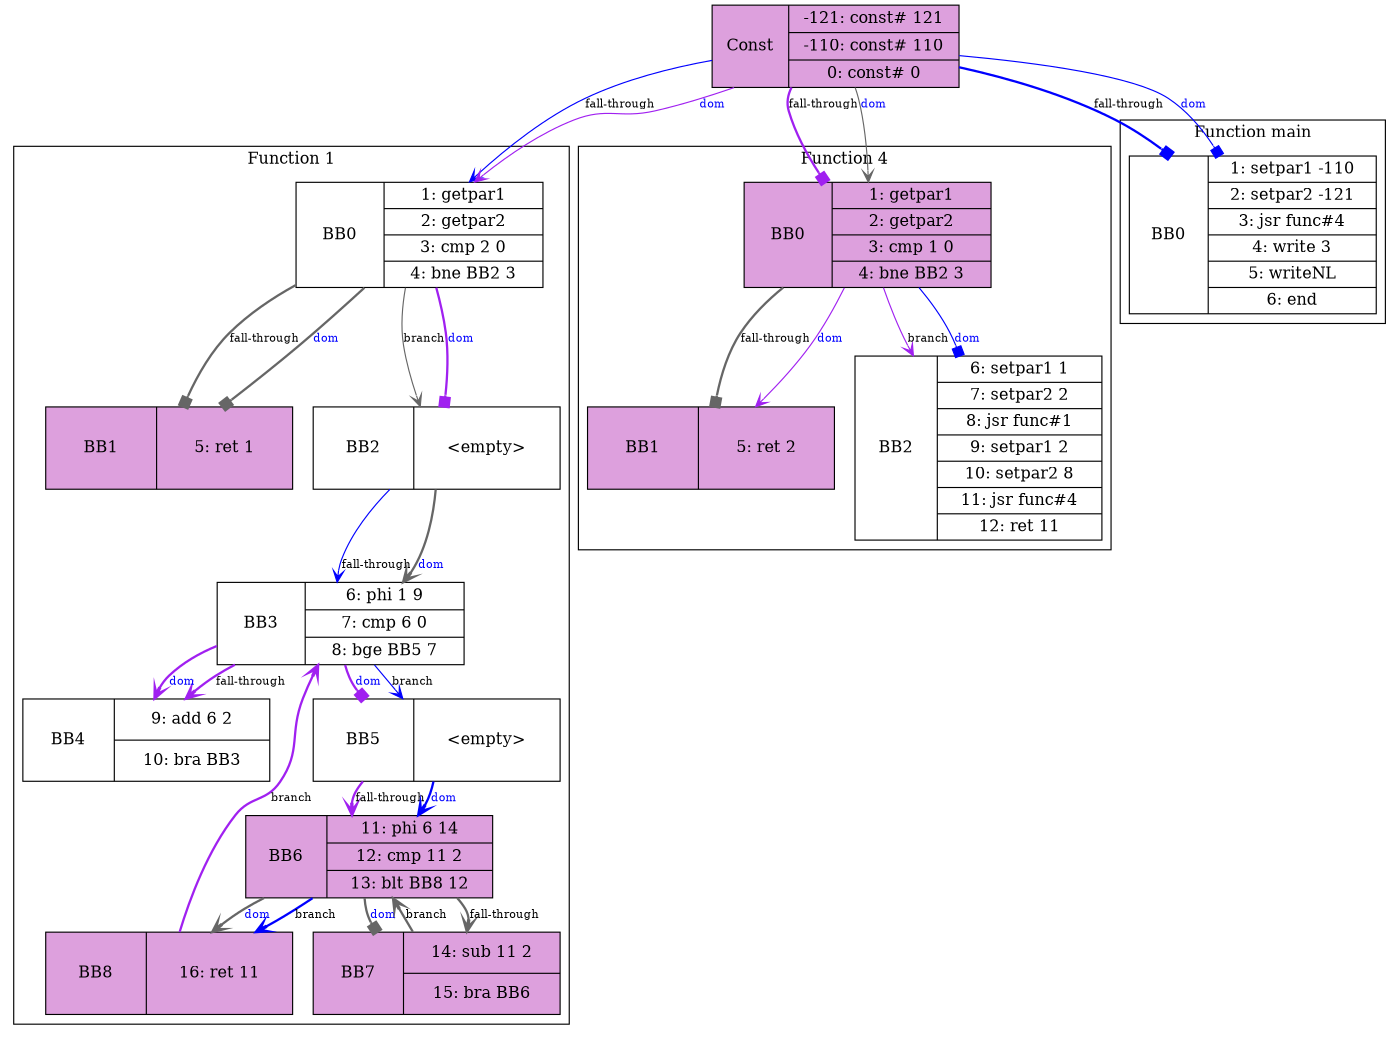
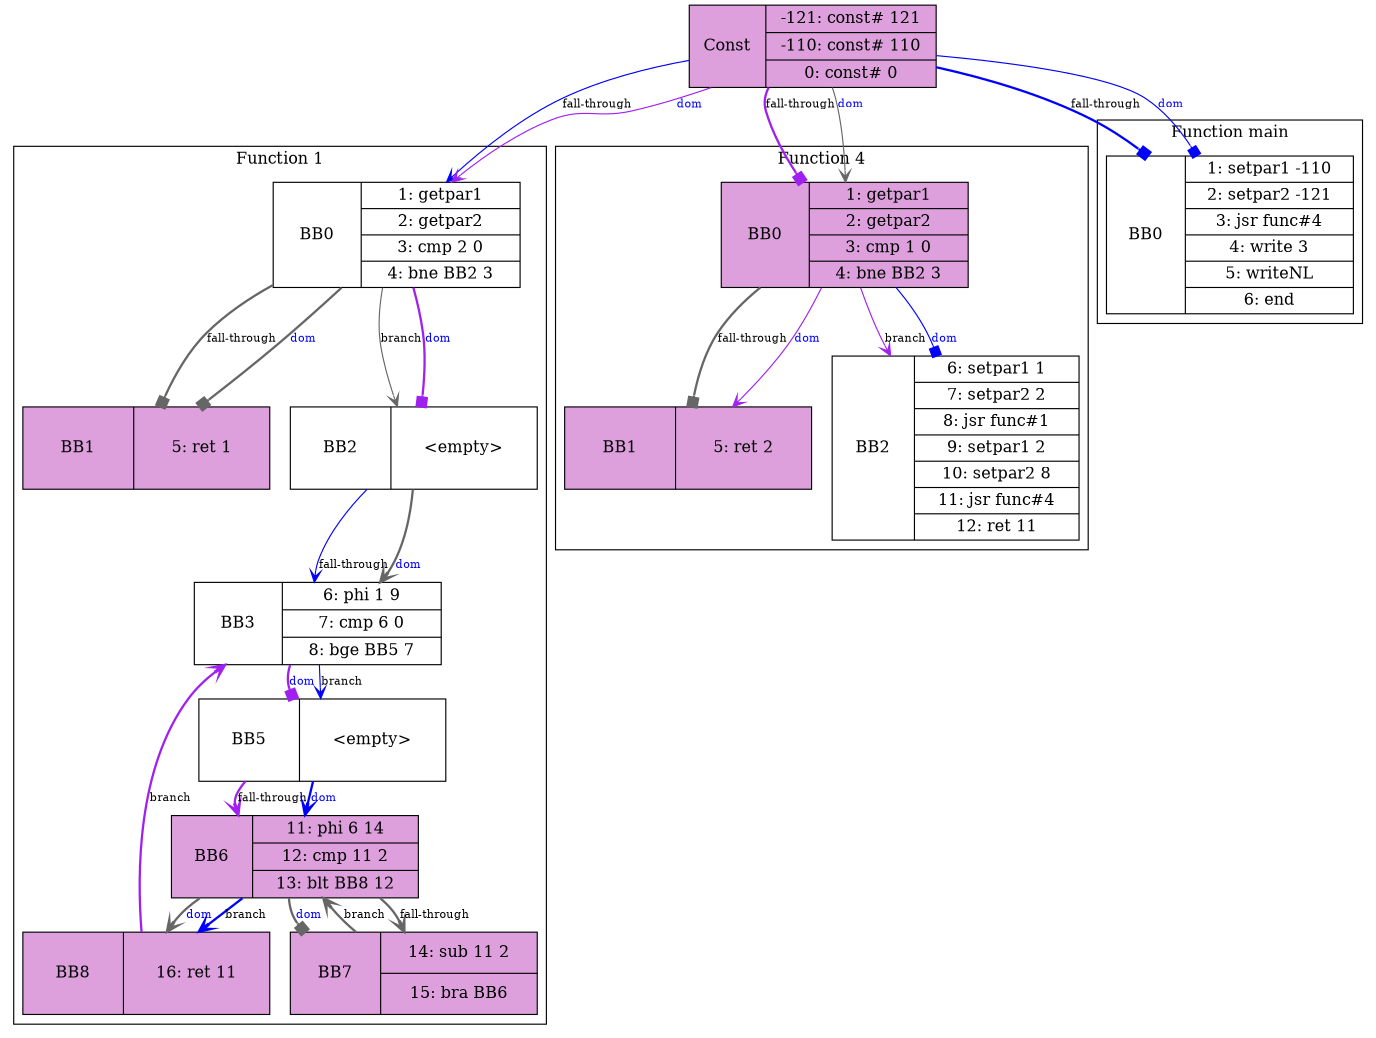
node "BB4": removed
